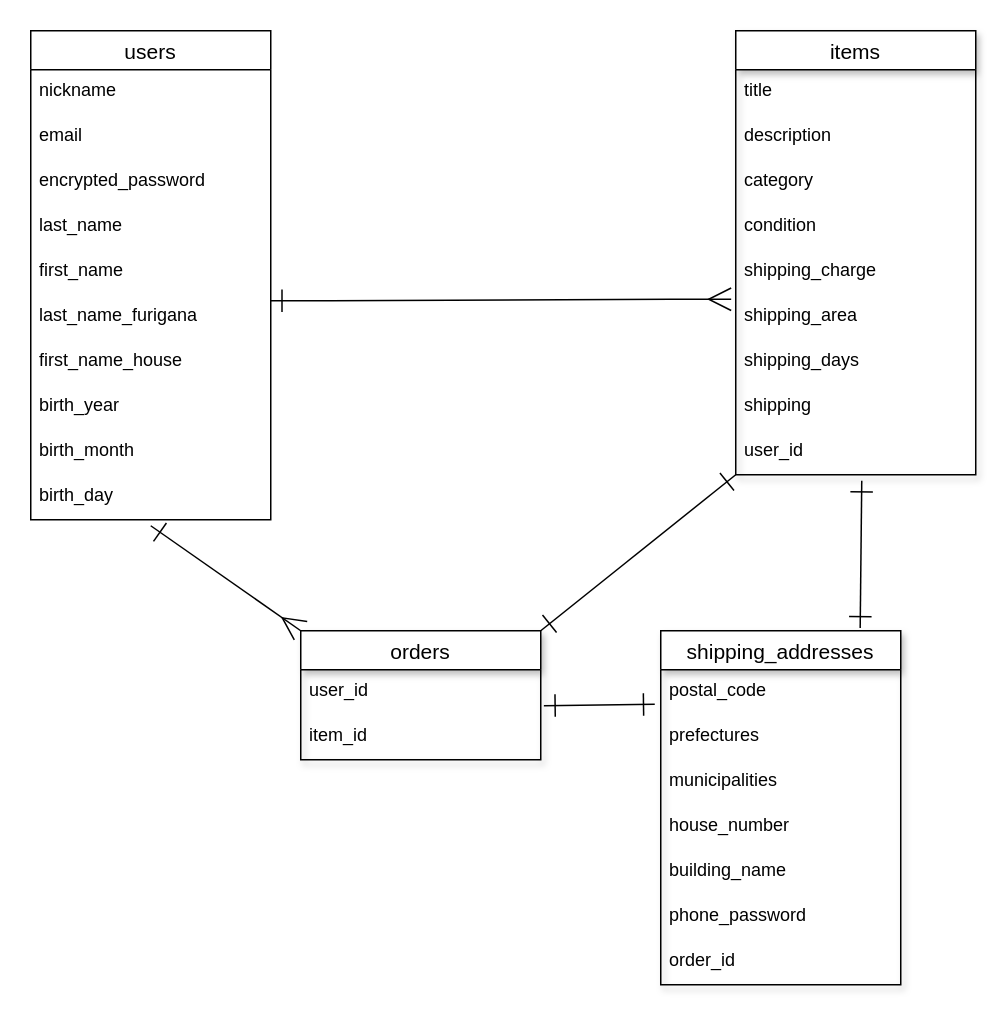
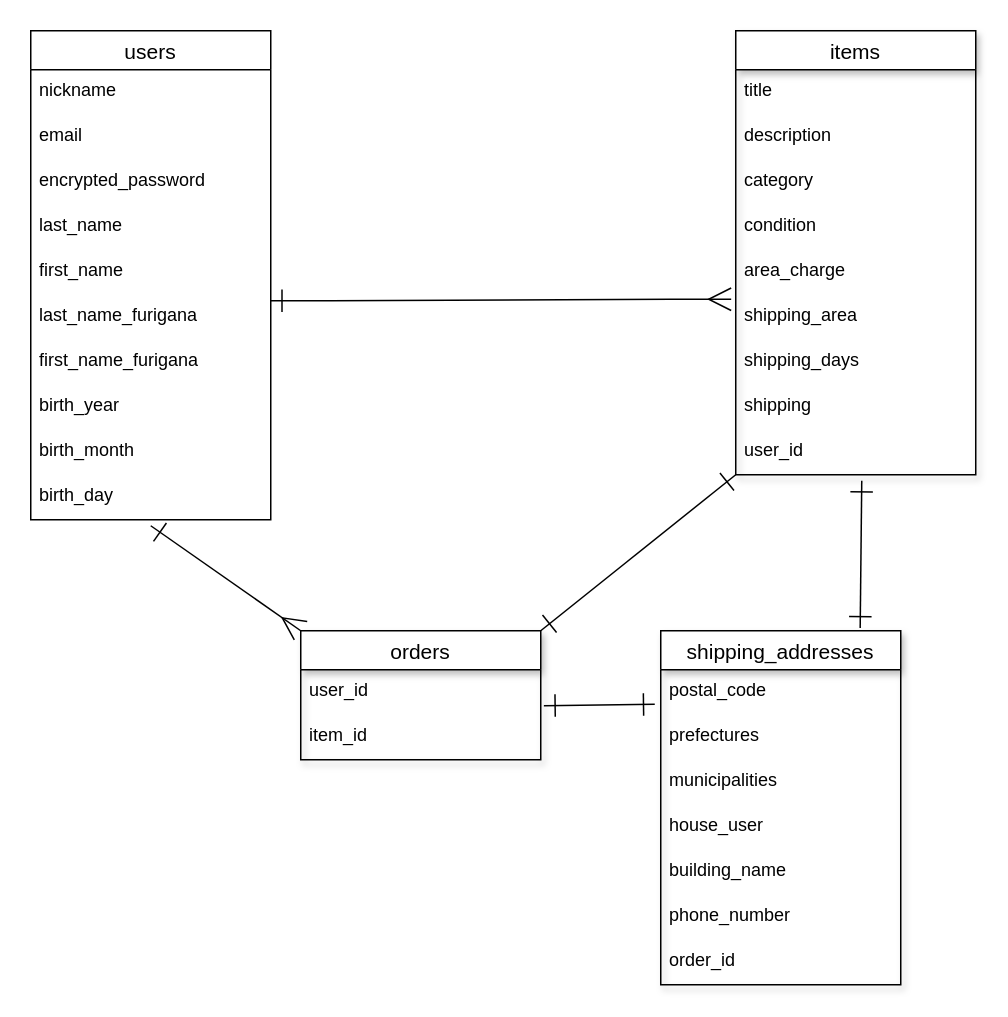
node "shipping_charge": label "shipping_charge" -> "area_charge"
node "first_name_house": label "first_name_house" -> "first_name_furigana"
node "house_number": label "house_number" -> "house_user"
node "phone_password": label "phone_password" -> "phone_number"
